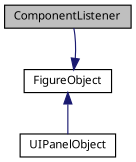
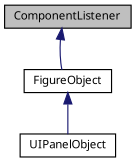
edge "ComponentListener" -> "FigureObject": reversed
